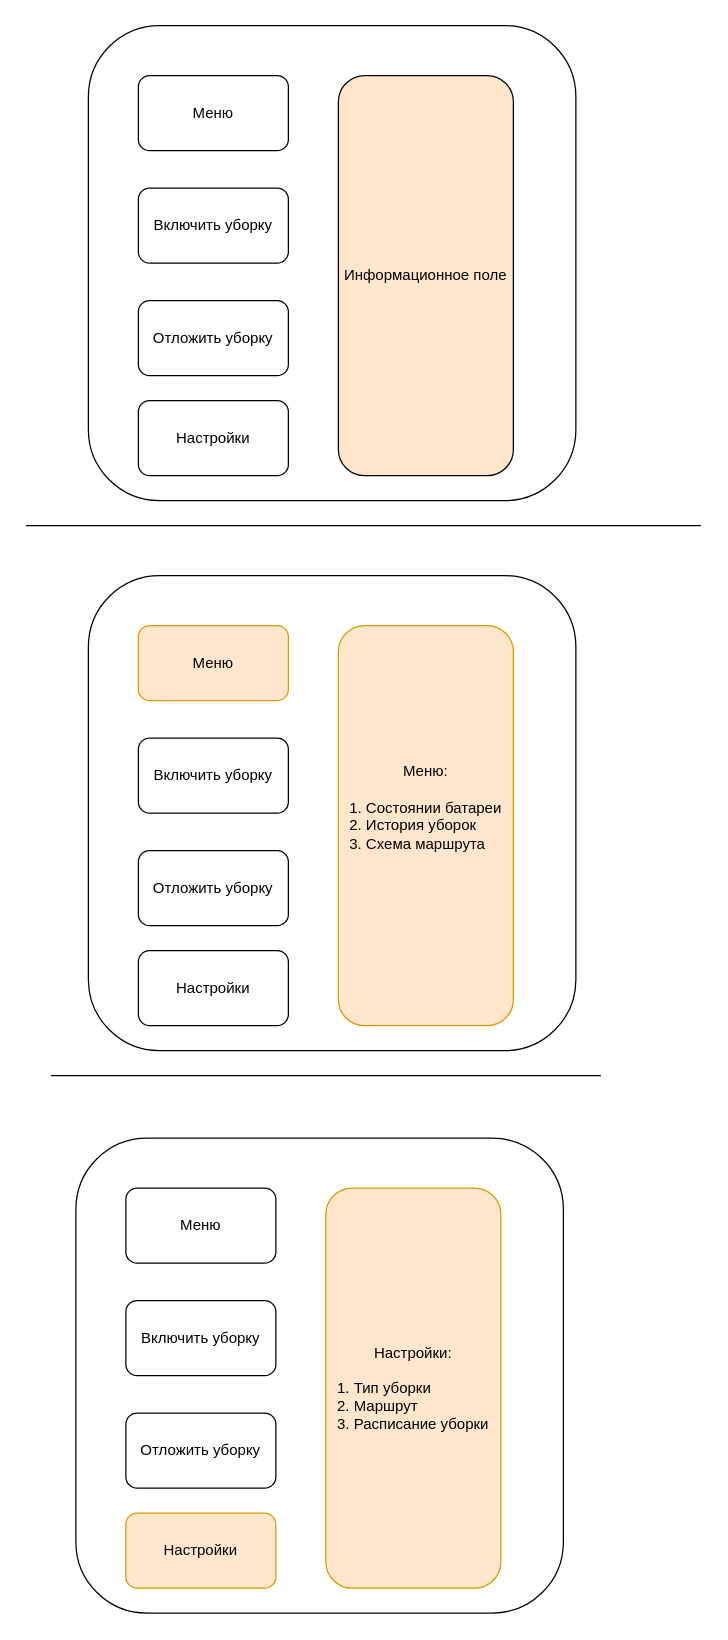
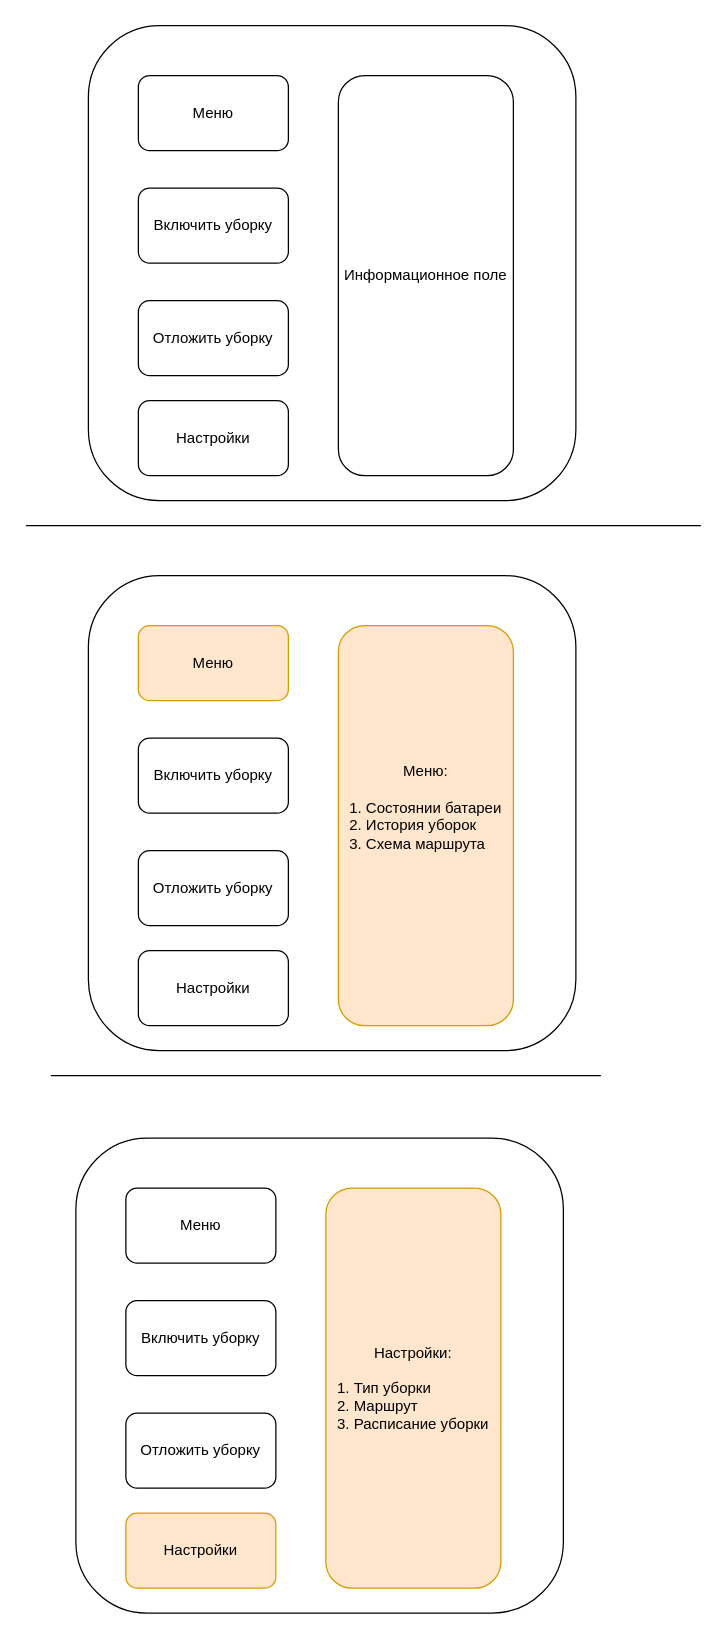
node "Информационное поле": fillcolor #ffe6cc -> #ffffff
